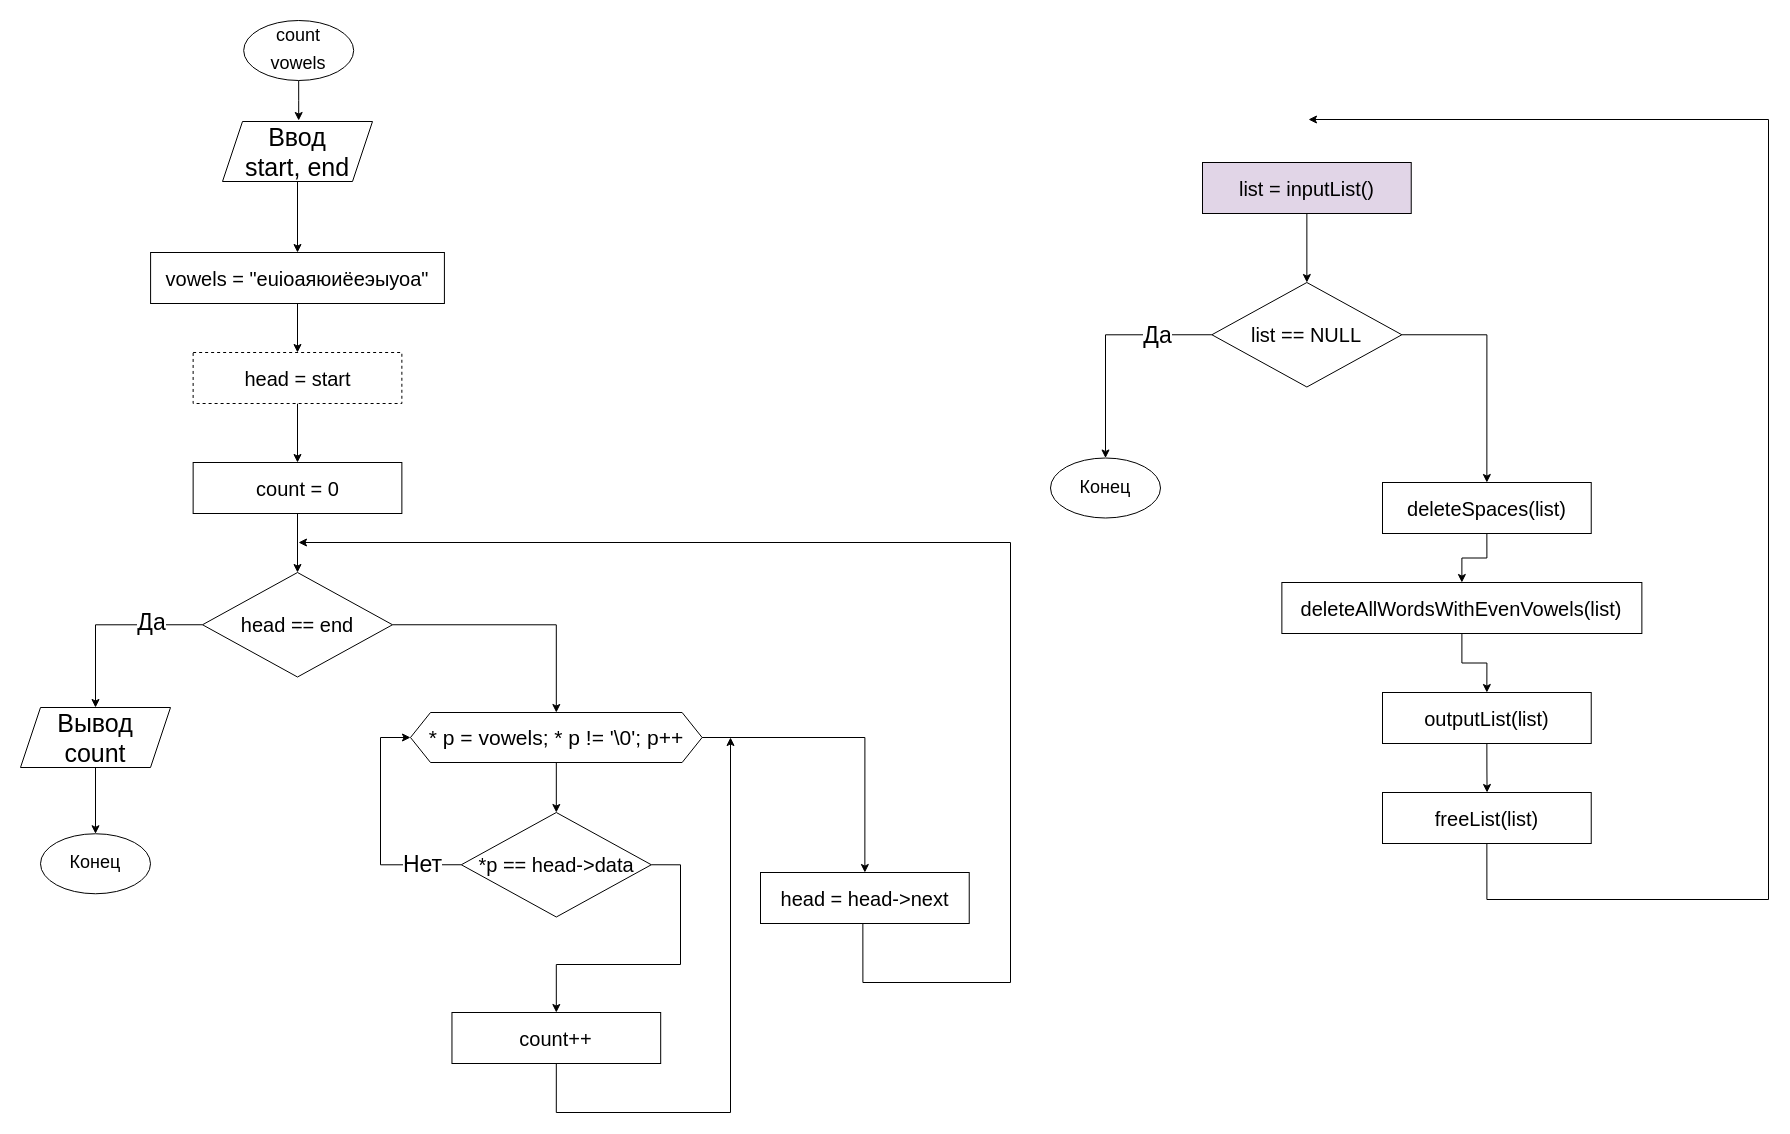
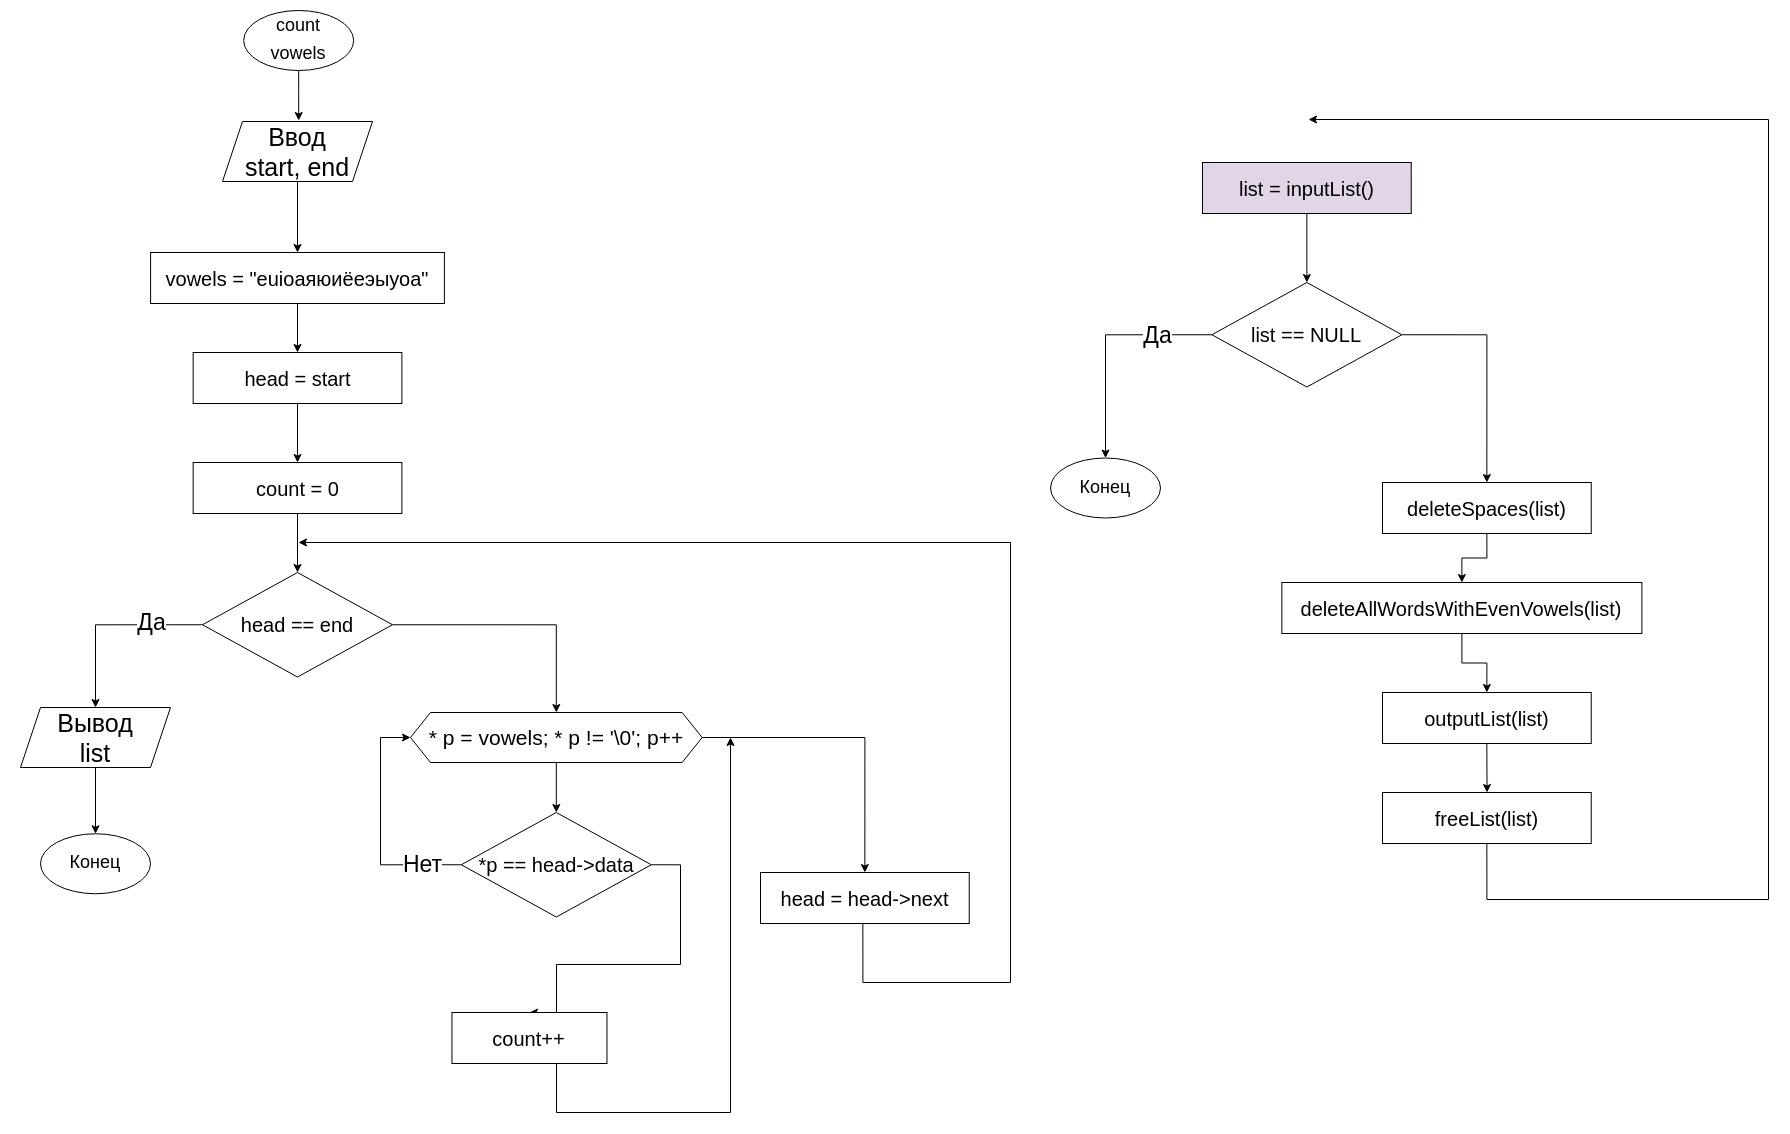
node "count vowels": moved (299, 51) -> (299, 41)
node "head = start": style dashed -> solid
node "Вывод count": label "Вывод count" -> "Вывод list"
node "count++": size 209x51 -> 155x51
